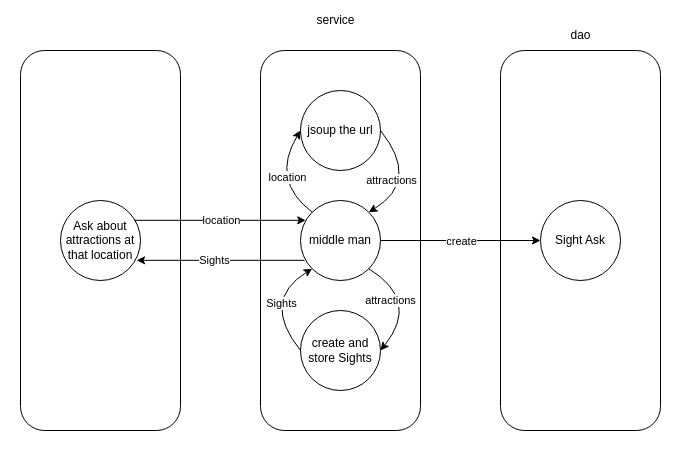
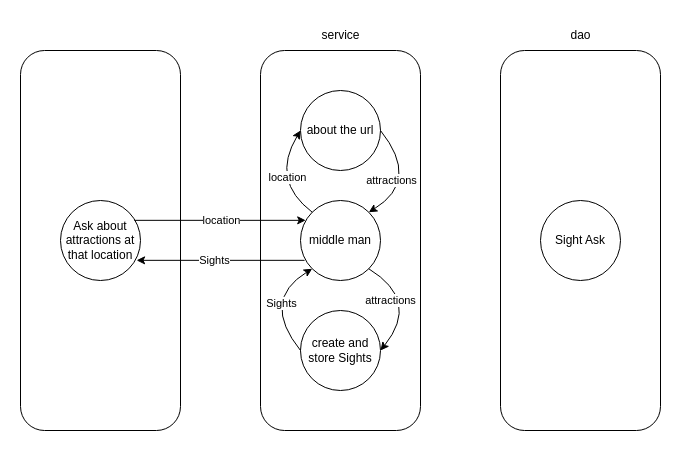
node "service": moved (336, 21) -> (341, 36)
node "jsoup the url": label "jsoup the url" -> "about the url"
edge "middle man" -> "Sight Ask": removed, label "create"
